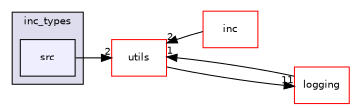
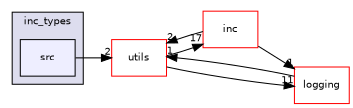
edge "utils" -> "inc": added
edge "inc" -> "logging": added
